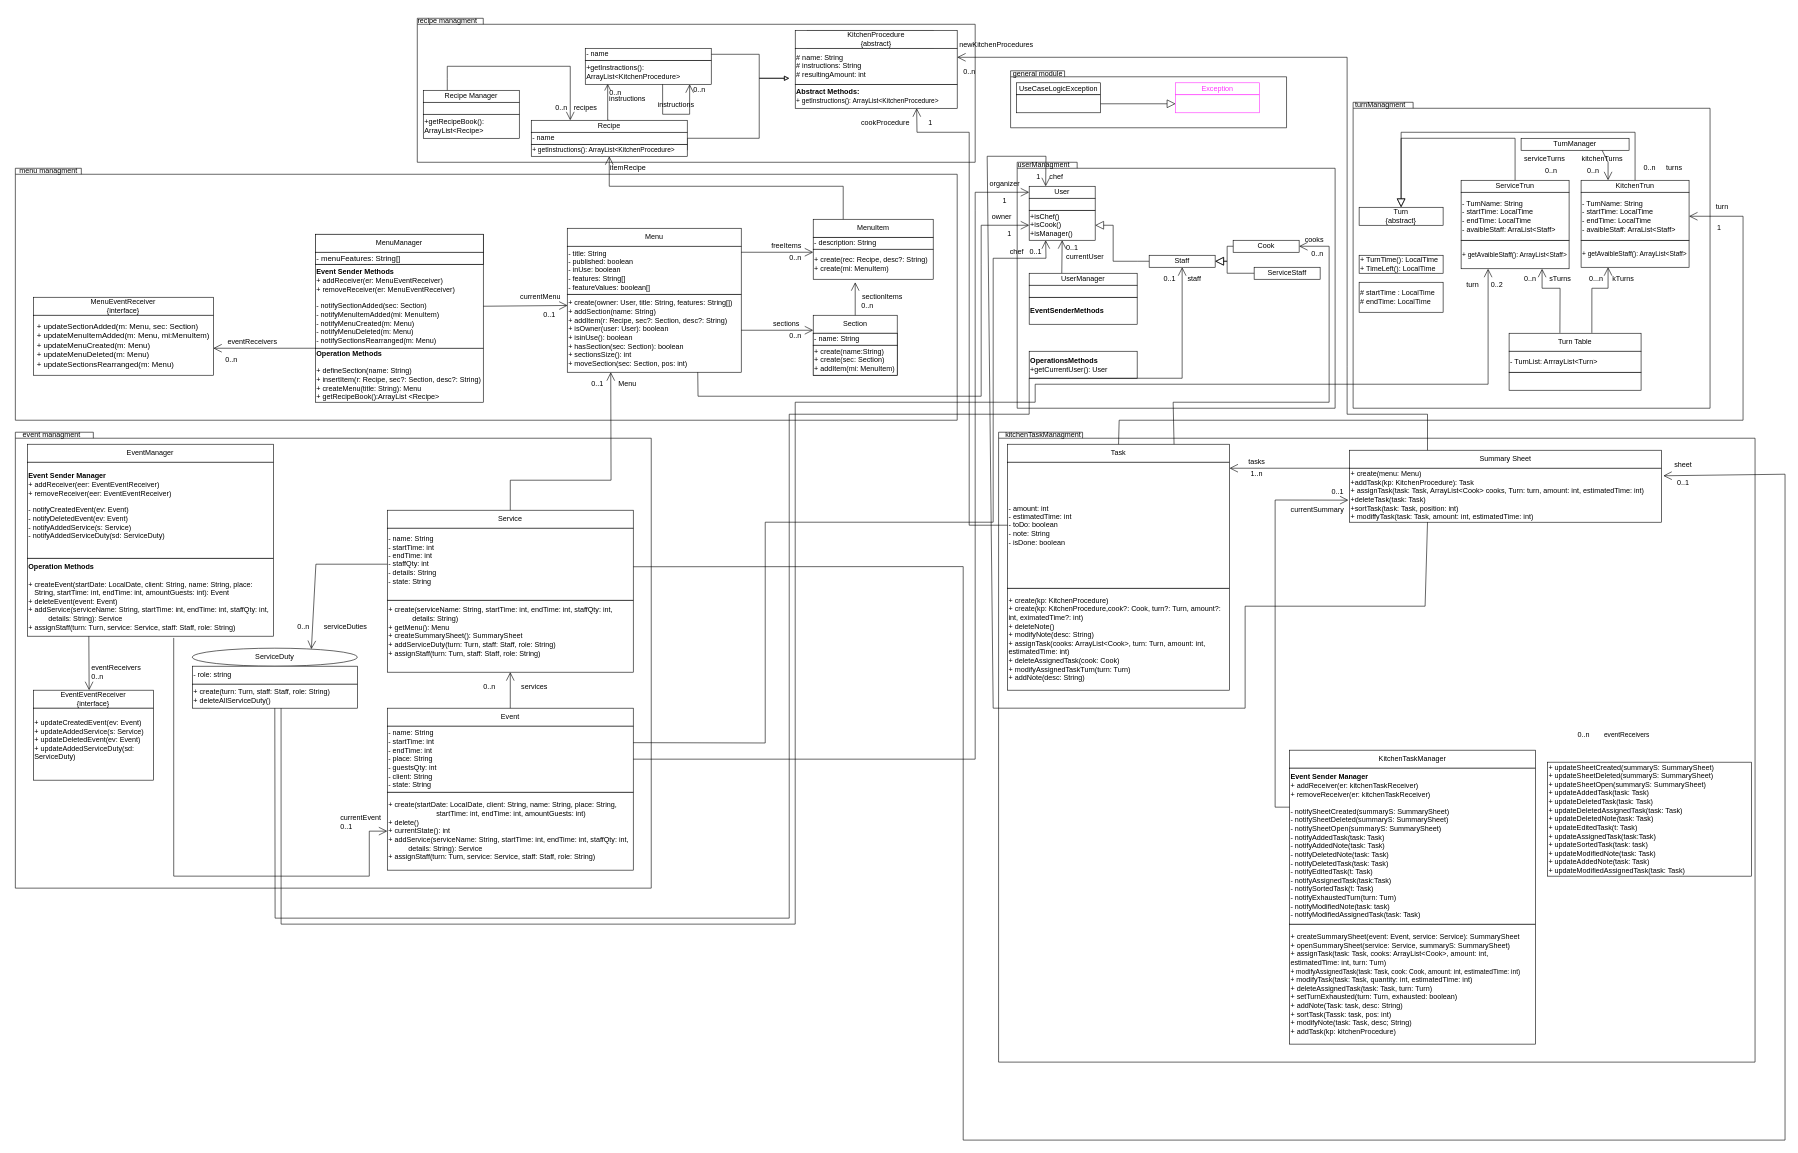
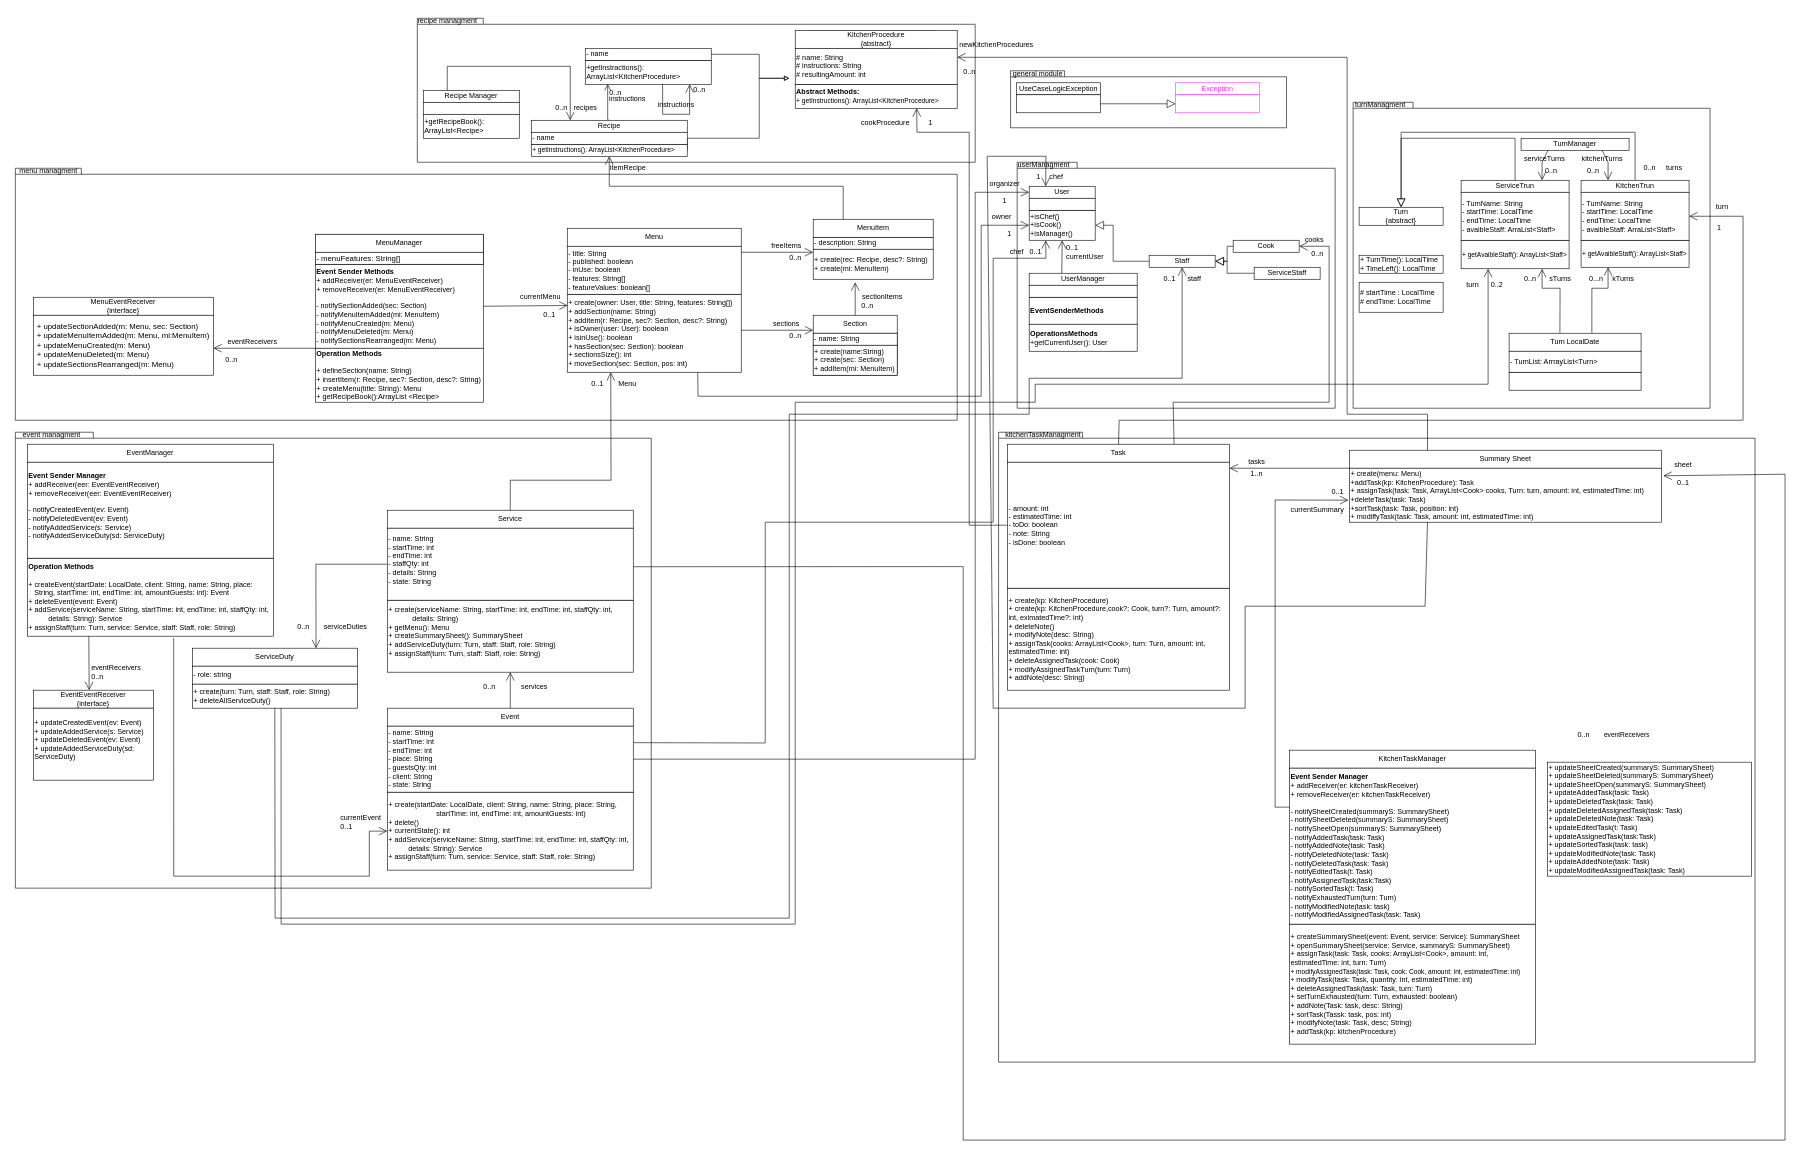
edge "TurnManager" -> "ServiceTrun": added
node "Turn Table": label "Turn Table" -> "Turn LocalDate"
node "OperationsMethods +getCurrentUser(): User": moved (1083, 365) -> (1083, 338)
node "ServiceDuty": shape ellipse -> rectangle
